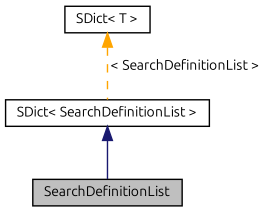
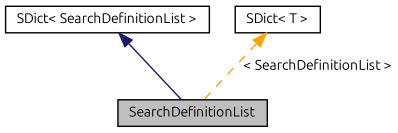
edge "SDict< SearchDefinitionList >" -> "SDict< T >": now "SearchDefinitionList" -> "SDict< T >"
